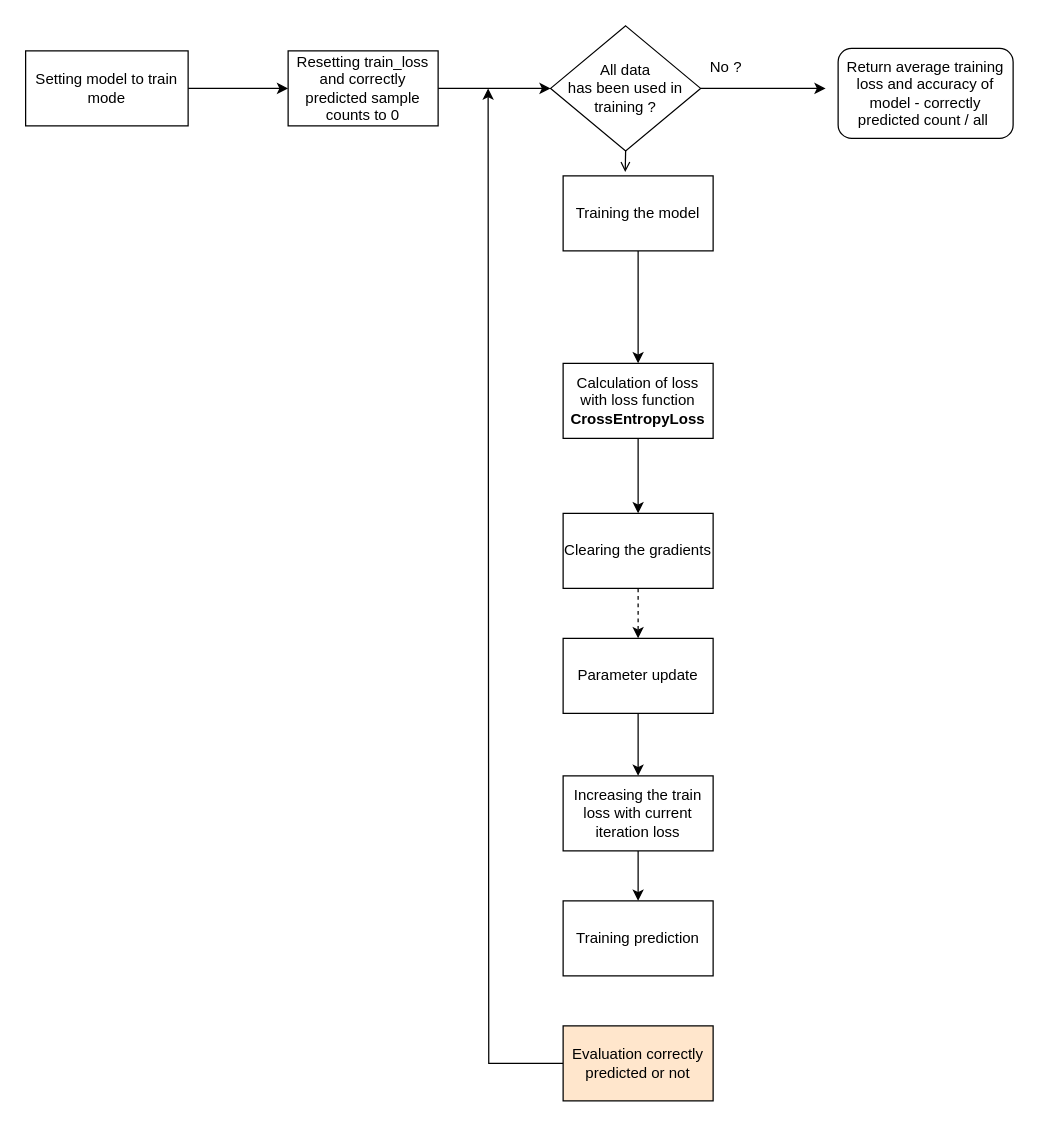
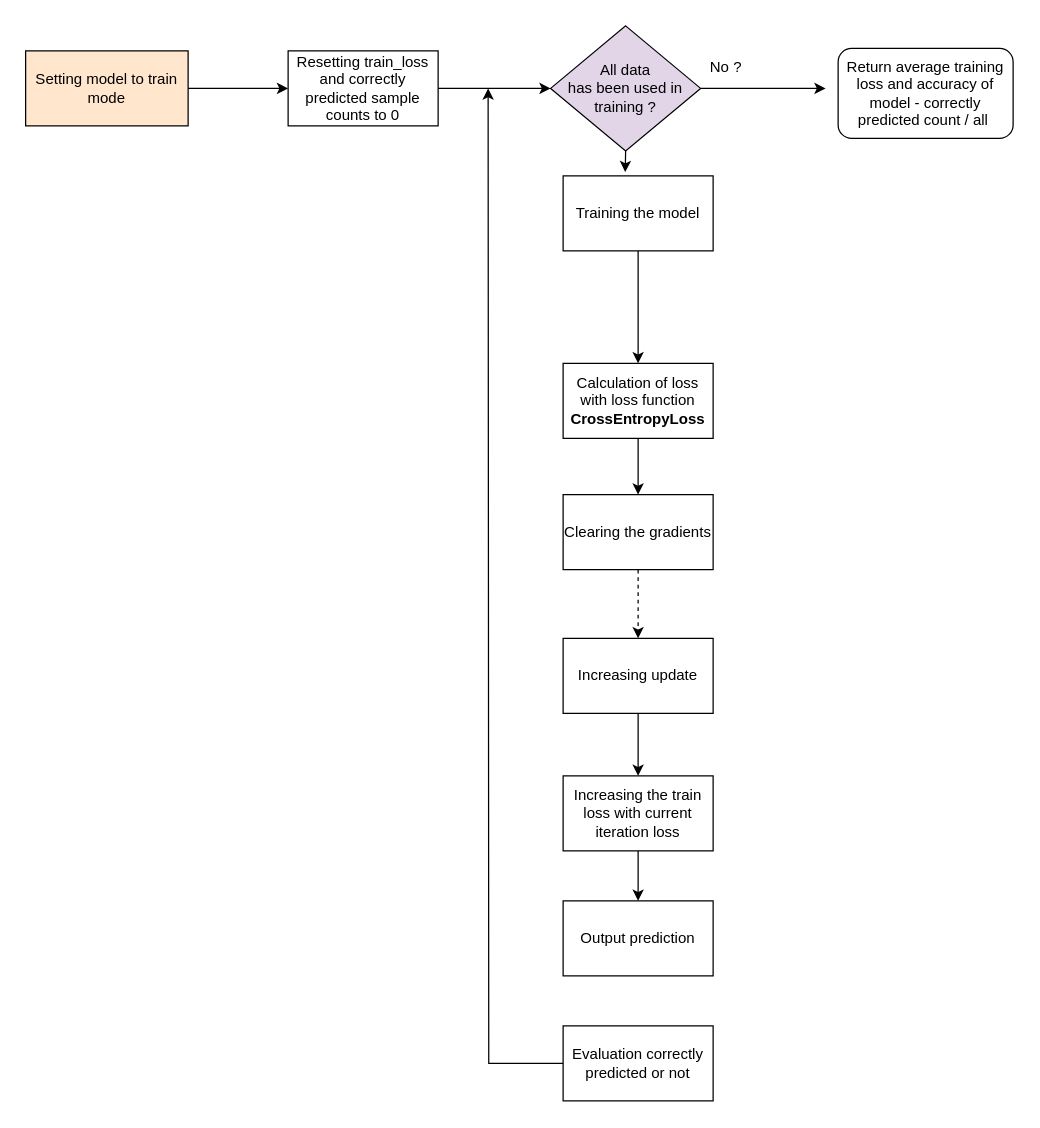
node "Setting model to train mode": fillcolor #ffffff -> #ffe6cc
node "All data has been used in training ?": fillcolor #ffffff -> #e1d5e7
edge "All data has been used in training ?" -> "Training the model": arrowhead open -> classic
node "Clearing the gradients": moved (638, 551) -> (638, 532)
node "Parameter update": label "Parameter update" -> "Increasing update"
node "Training prediction": label "Training prediction" -> "Output prediction"
node "Evaluation correctly predicted or not": fillcolor #ffe6cc -> #ffffff
